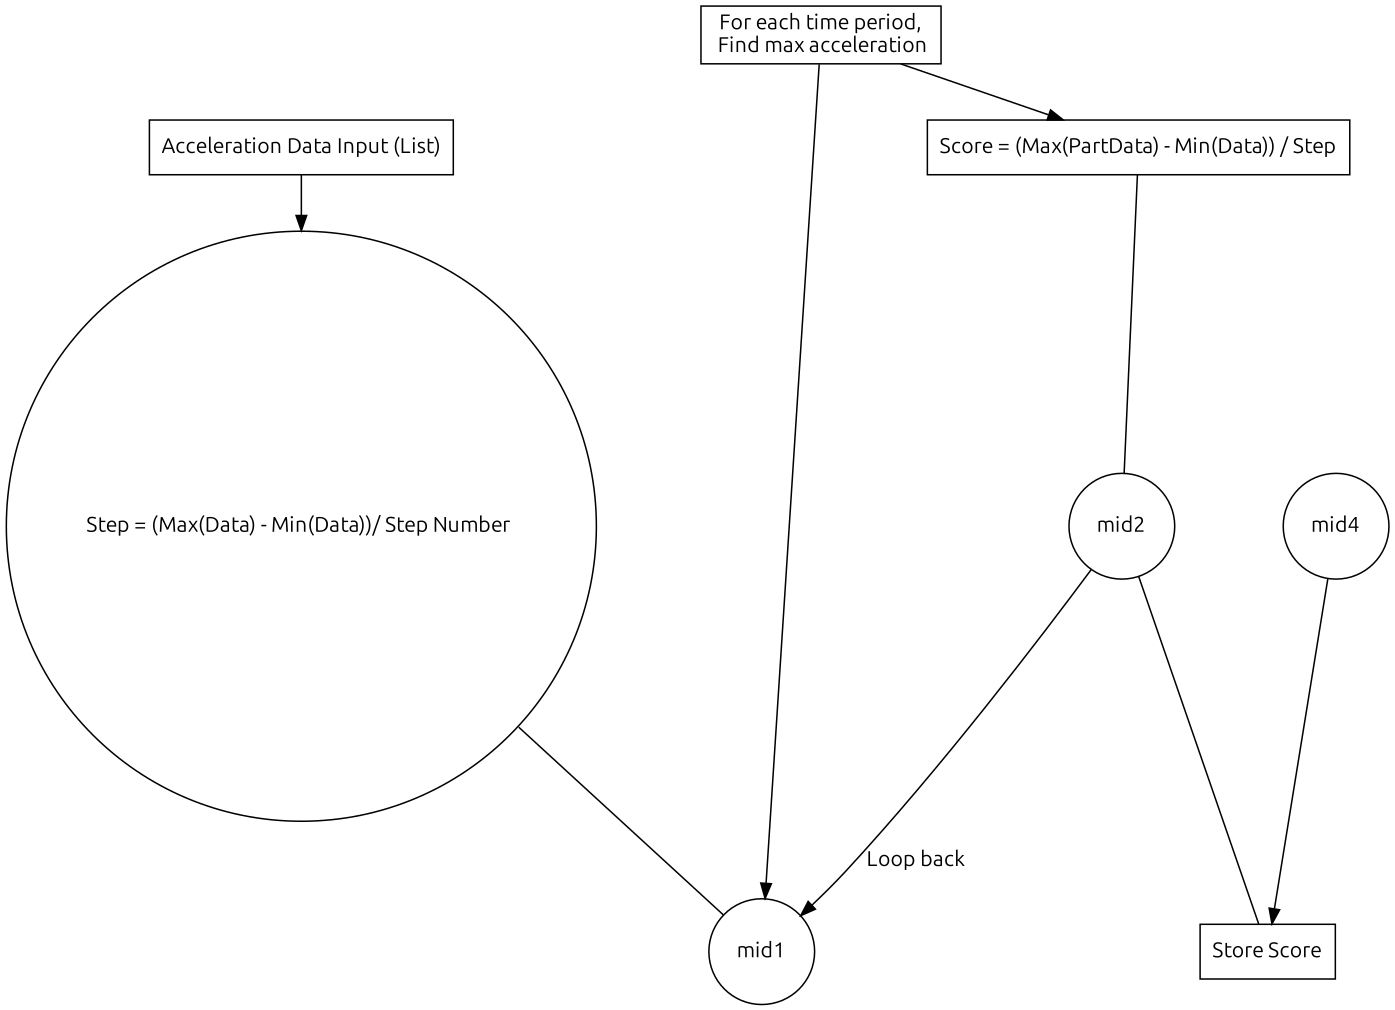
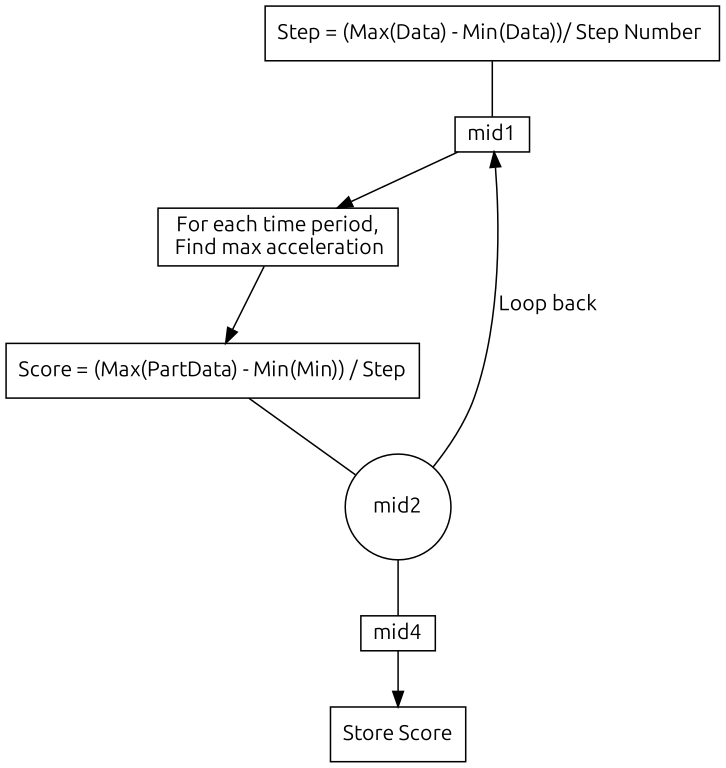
node "Acceleration Data Input (List)": removed
node "Score = (Max(PartData) - Min(Data)) / Step": label "Score = (Max(PartData) - Min(Data)) / Step" -> "Score = (Max(PartData) - Min(Min)) / Step"
edge "For each time period, Find max acceleration" -> "mid1": reversed
node "Step = (Max(Data) - Min(Data))/ Step Number": shape circle -> box
node "mid4": shape circle -> box
edge "mid2" -- "Store Score": now "mid2" -- "mid4"
node "mid1": shape circle -> box
